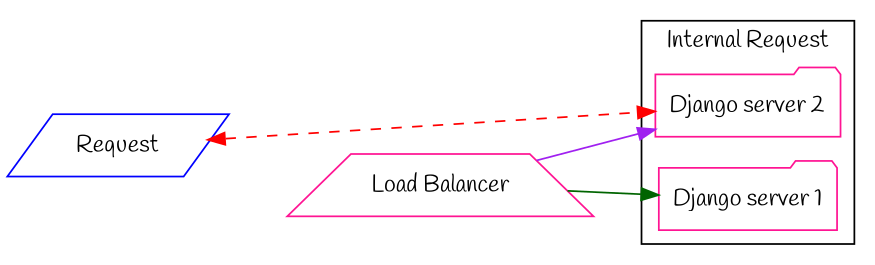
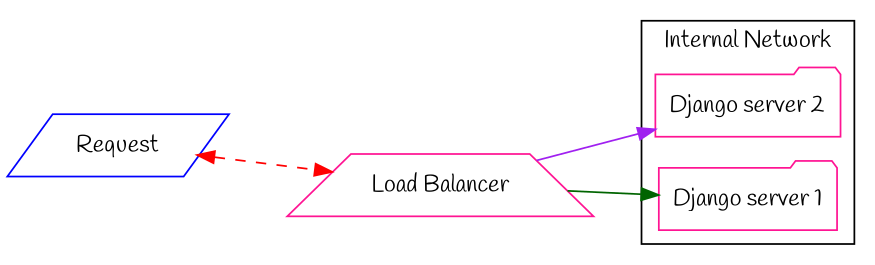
cluster "Internal Request": label "Internal Request" -> "Internal Network"
edge "Django server 2" -- "Request": now "Load Balancer" -- "Request"
